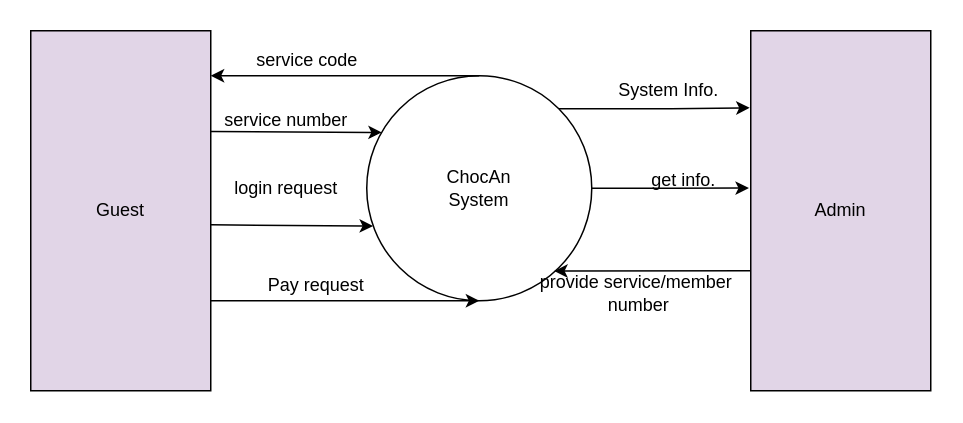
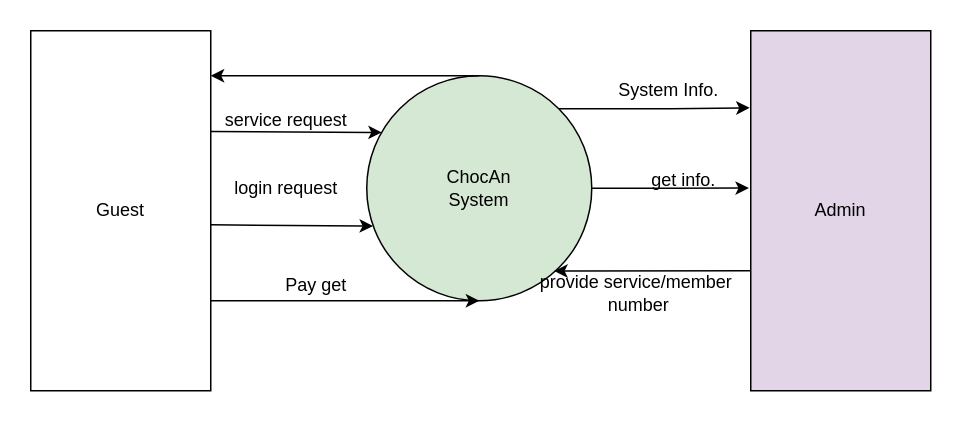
node "service code": removed
node "service number": label "service number" -> "service request"
node "ChocAn System": fillcolor #ffffff -> #d5e8d4
node "Guest": fillcolor #e1d5e7 -> #ffffff
node "Pay request": label "Pay request" -> "Pay get"
